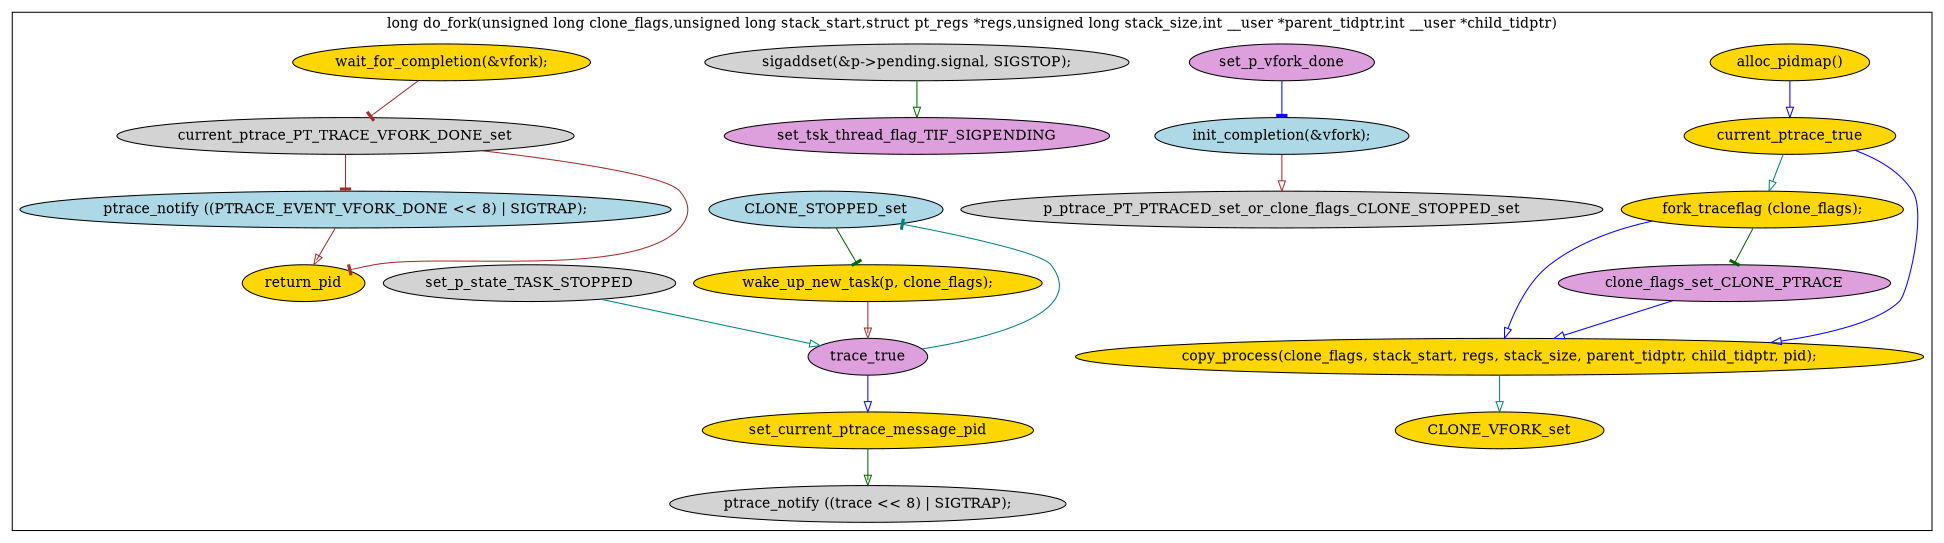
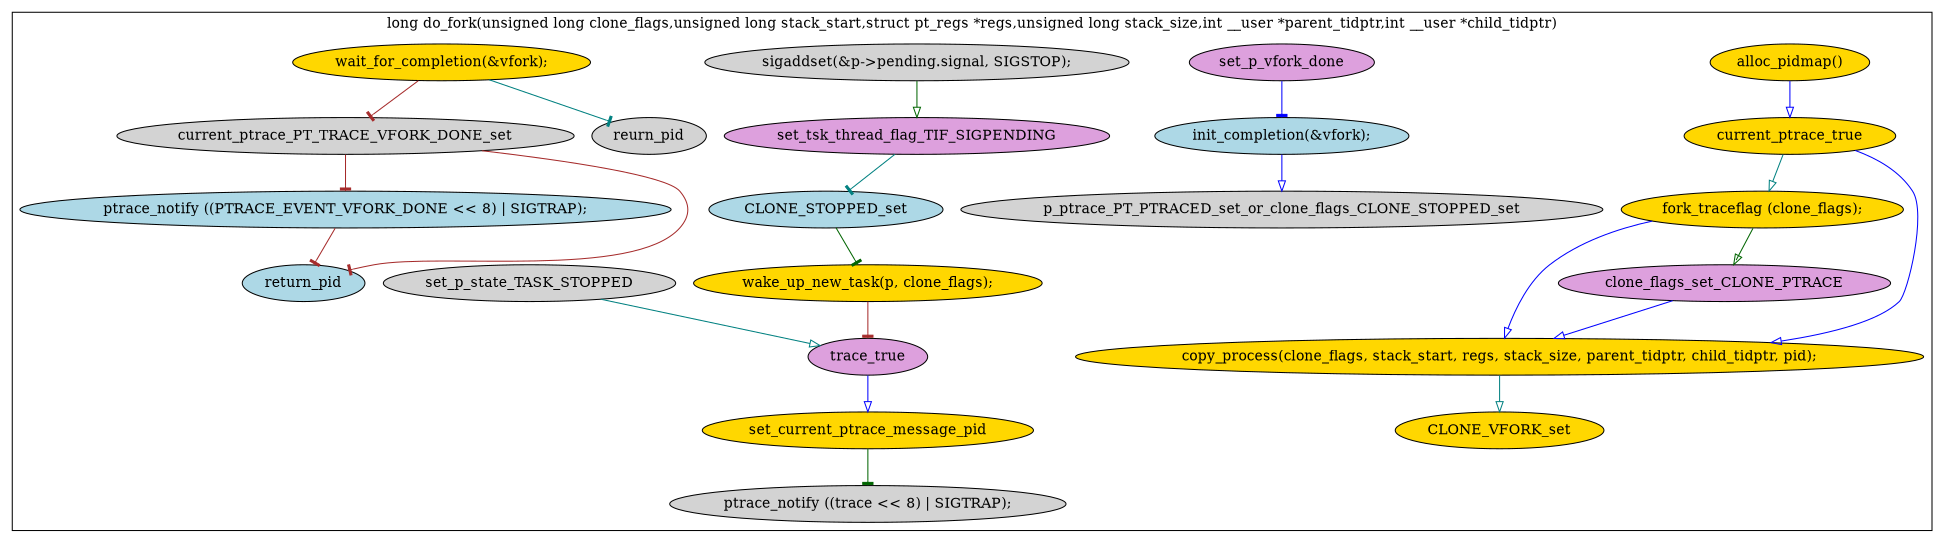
node "reurn_pid": added
edge "init_completion(&vfork);" -> "p_ptrace_PT_PTRACED_set_or_clone_flags_CLONE_STOPPED_set": color brown -> blue
edge "ptrace_notify ((PTRACE_EVENT_VFORK_DONE << 8) | SIGTRAP);" -> "return_pid": arrowhead onormal -> tee
edge "fork_traceflag (clone_flags);" -> "clone_flags_set_CLONE_PTRACE": arrowhead tee -> onormal
edge "trace_true" -> "CLONE_STOPPED_set": now "set_tsk_thread_flag_TIF_SIGPENDING" -> "CLONE_STOPPED_set"
node "return_pid": fillcolor gold -> lightblue
edge "wake_up_new_task(p, clone_flags);" -> "trace_true": arrowhead onormal -> tee
edge "set_current_ptrace_message_pid" -> "ptrace_notify ((trace << 8) | SIGTRAP);": arrowhead onormal -> tee
